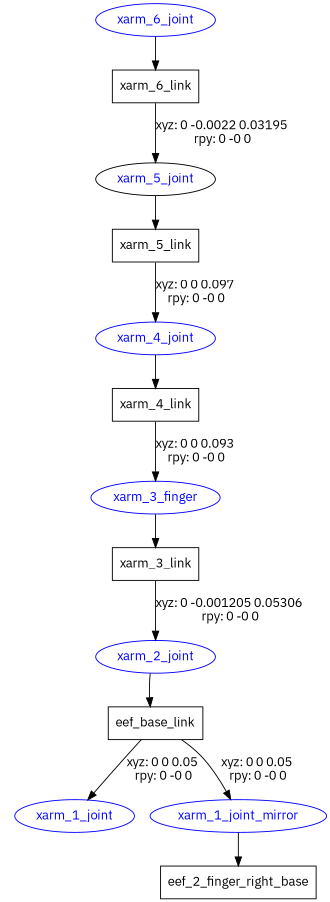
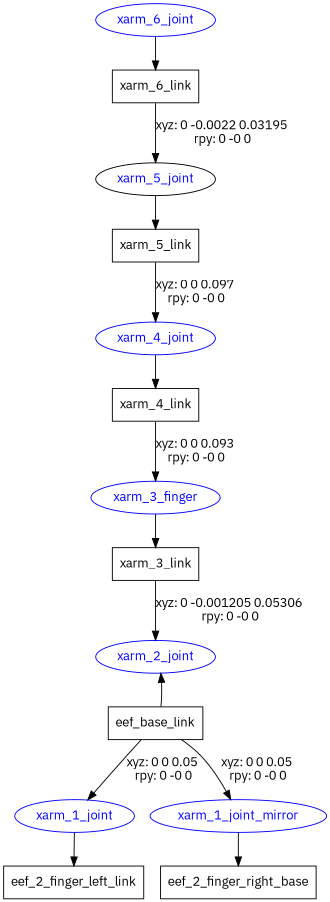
edge "xarm_2_joint" -> "eef_base_link": reversed
node "eef_2_finger_left_link": added
